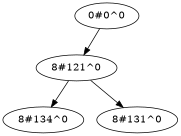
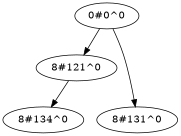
edge "8#121^0" -> "8#131^0": now "0#0^0" -> "8#131^0"
